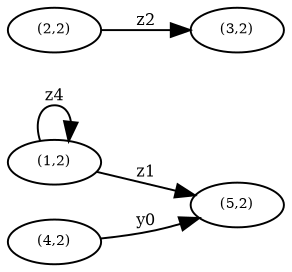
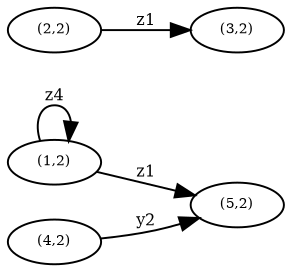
edge "(2,2)" -> "(3,2)": label "z2" -> "z1"
edge "(4,2)" -> "(5,2)": label "y0" -> "y2"
